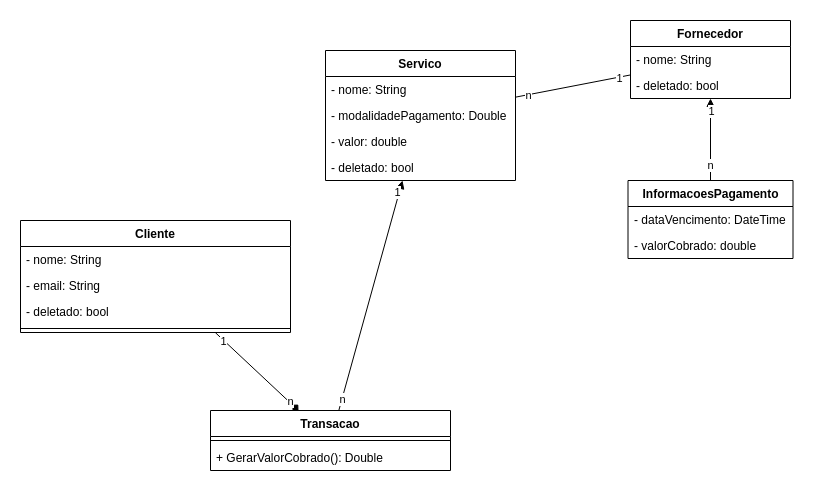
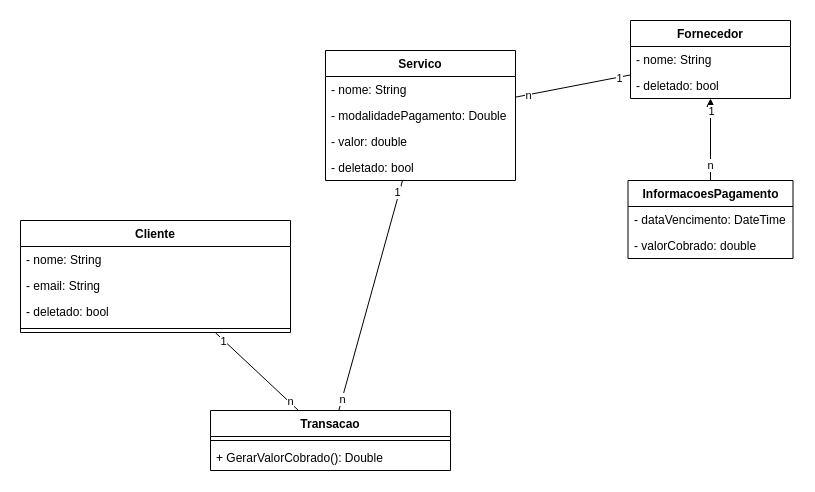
edge "Transacao" -> "Servico": arrowhead block -> none
edge "Cliente" -> "Transacao": arrowhead diamond -> none
